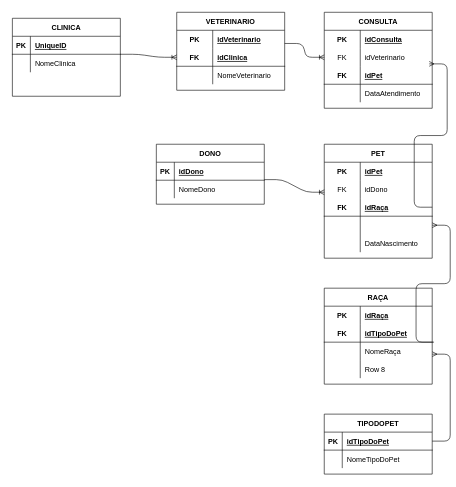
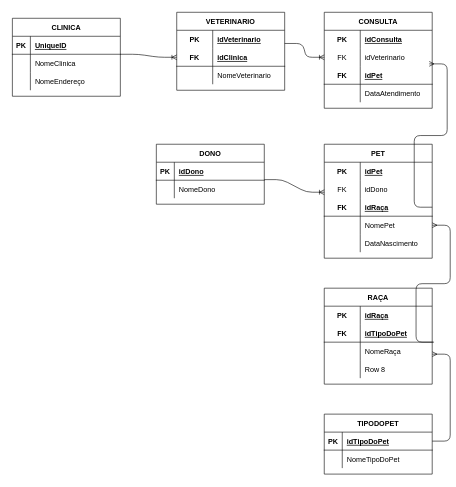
node "NomeEndereço": added
node "NomePet": added
